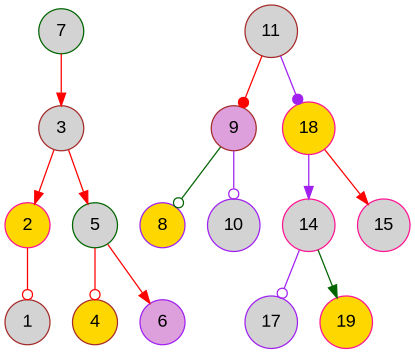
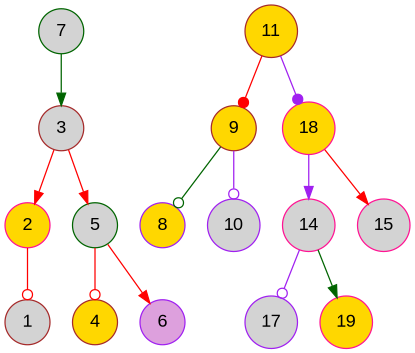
node "11": fillcolor lightgrey -> gold
edge "7" -> "3": color red -> darkgreen
node "9": fillcolor plum -> gold
